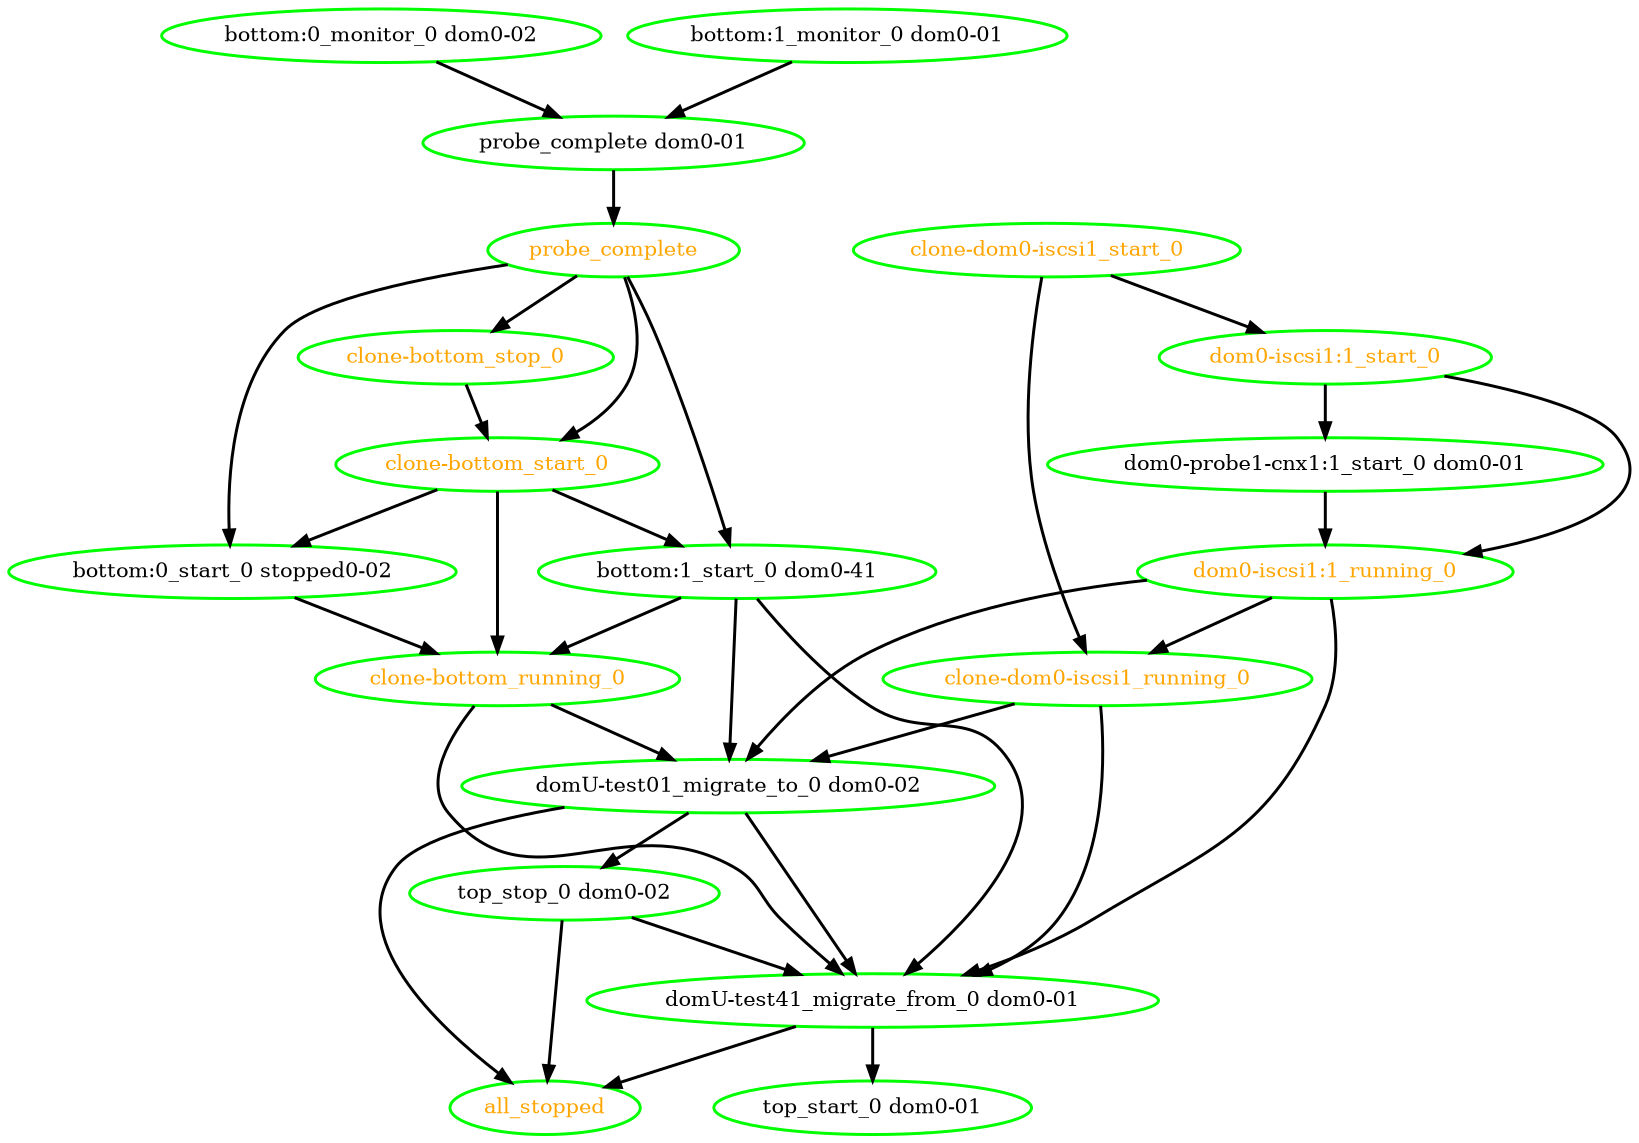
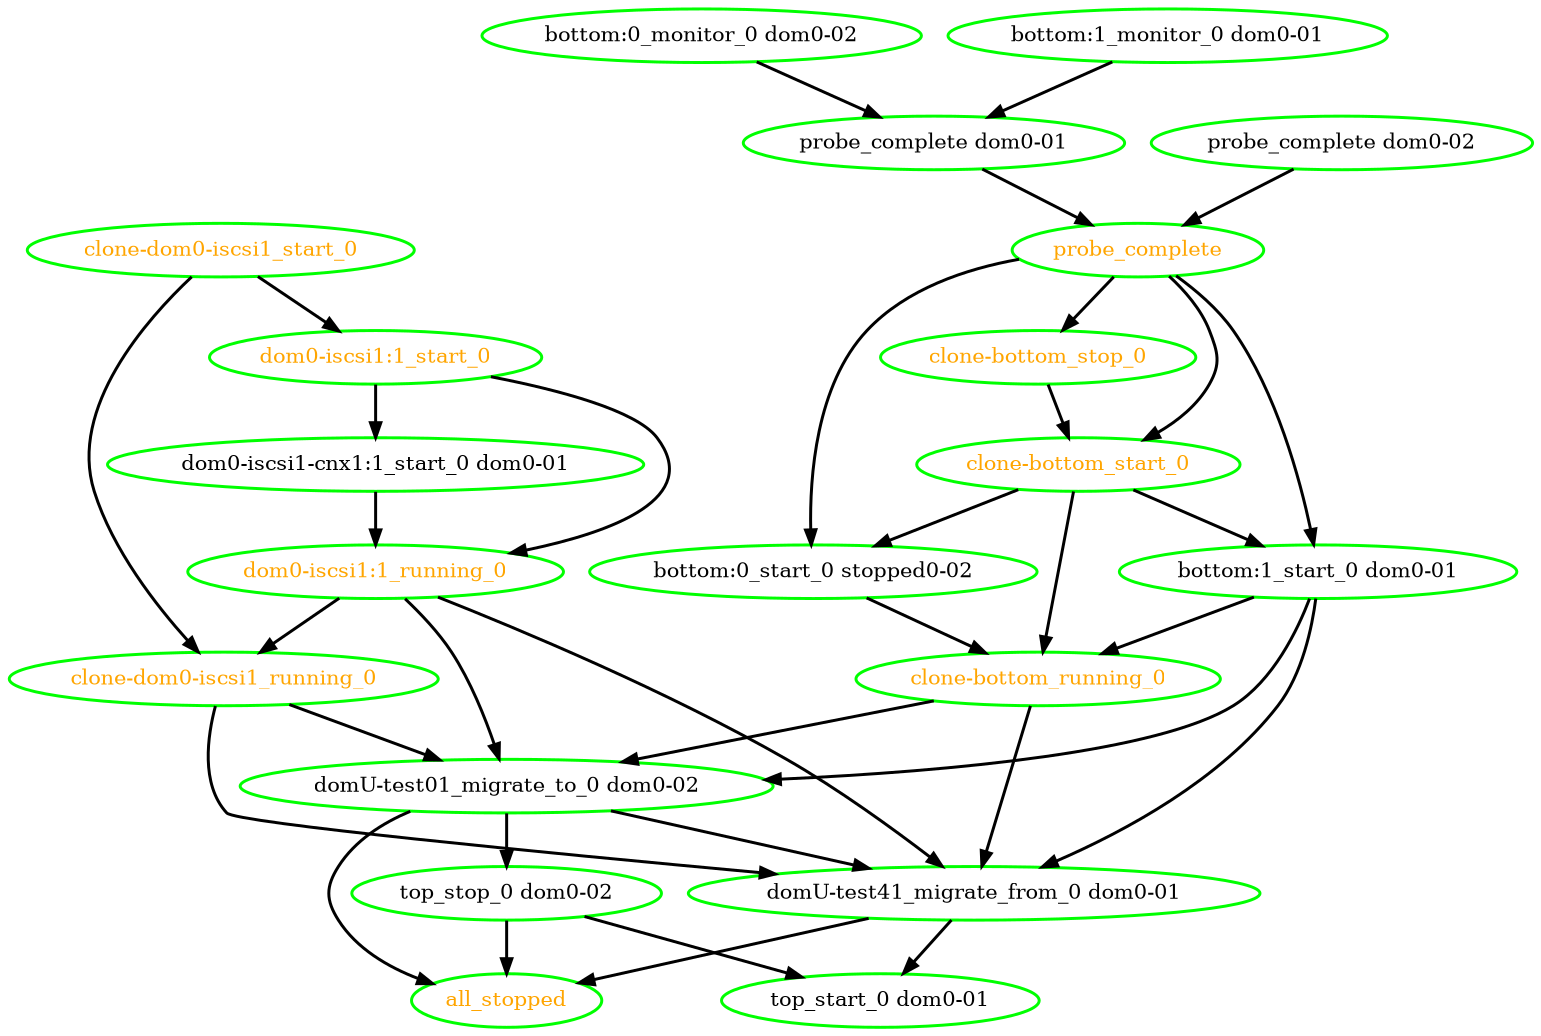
node "probe_complete dom0-02": added
node "dom0-probe1-cnx1:1_start_0 dom0-01": label "dom0-probe1-cnx1:1_start_0 dom0-01" -> "dom0-iscsi1-cnx1:1_start_0 dom0-01"
node "bottom:1_start_0 dom0-41": label "bottom:1_start_0 dom0-41" -> "bottom:1_start_0 dom0-01"
edge "top_stop_0 dom0-02" -> "domU-test41_migrate_from_0 dom0-01": now "top_stop_0 dom0-02" -> "top_start_0 dom0-01"
